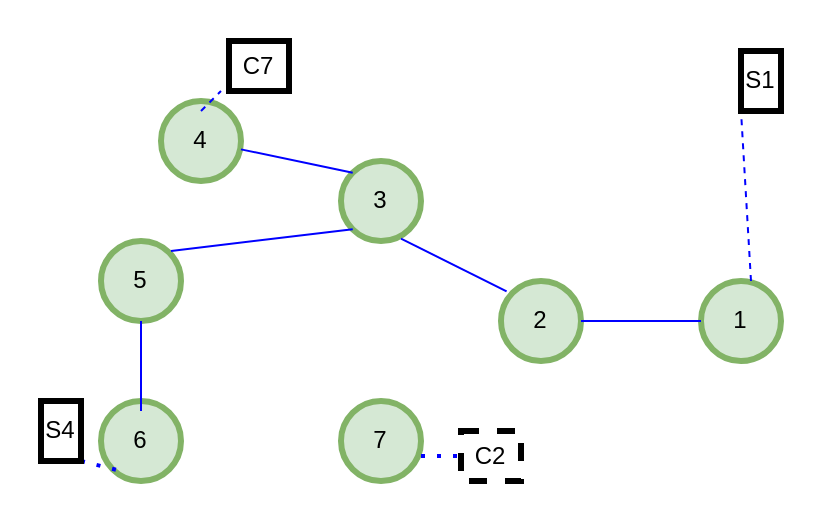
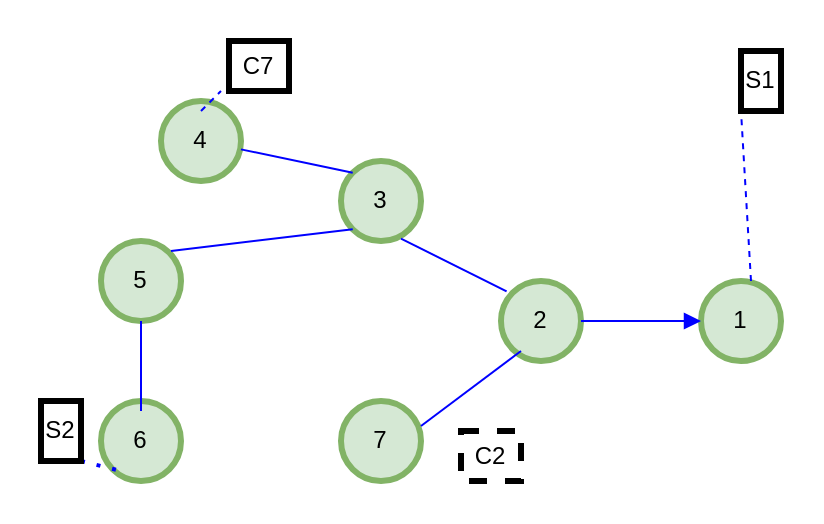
edge "2" -- "1": arrowhead none -> block
edge "2" -- "7": added
node "S4": label "S4" -> "S2"
edge "7" -- "C2": removed
